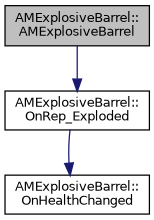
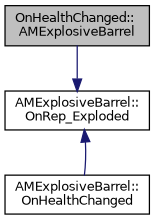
node "AMExplosiveBarrel:: AMExplosiveBarrel": label "AMExplosiveBarrel:: AMExplosiveBarrel" -> "OnHealthChanged:: AMExplosiveBarrel"
edge "AMExplosiveBarrel:: OnRep_Exploded" -> "AMExplosiveBarrel:: OnHealthChanged": reversed
